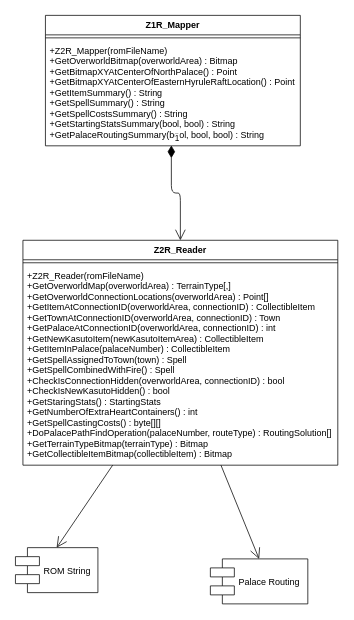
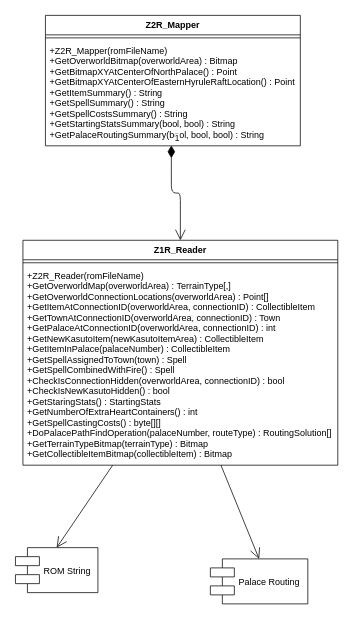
node "Z1R_Mapper": label "Z1R_Mapper" -> "Z2R_Mapper"
node "Z2R_Reader": label "Z2R_Reader" -> "Z1R_Reader"
